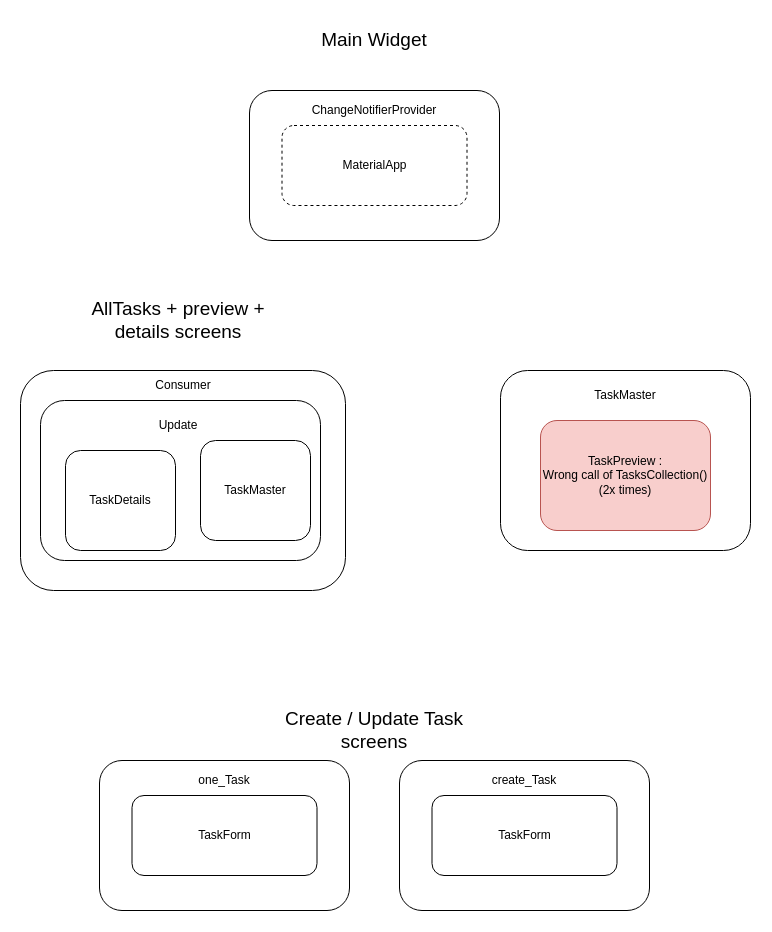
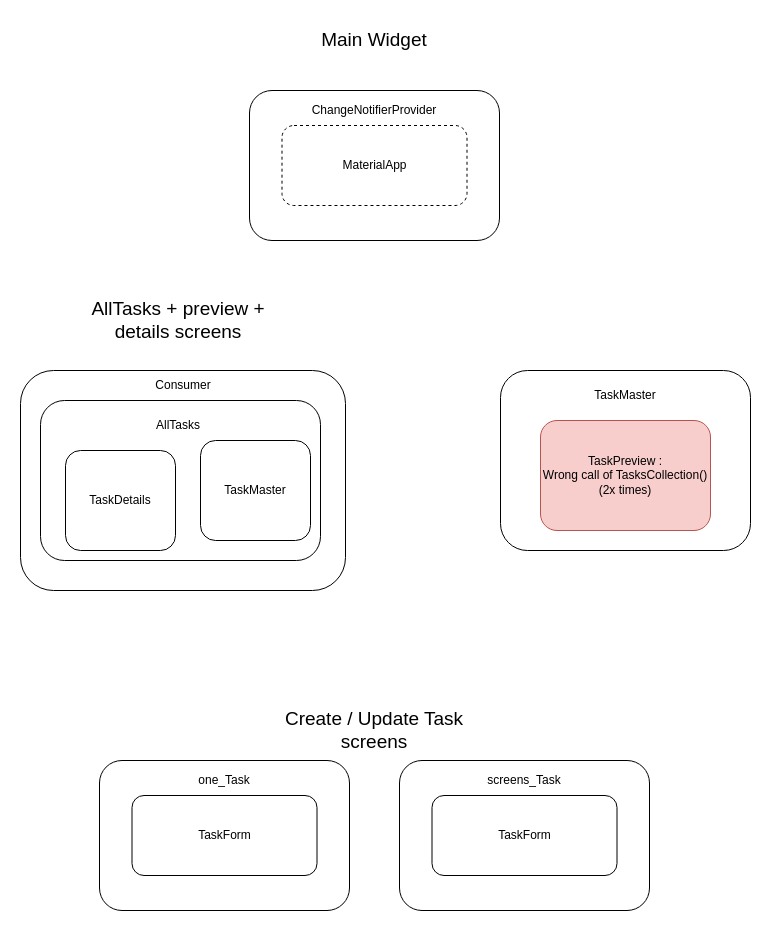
node "Update": label "Update" -> "AllTasks"
node "create_Task": label "create_Task" -> "screens_Task"
